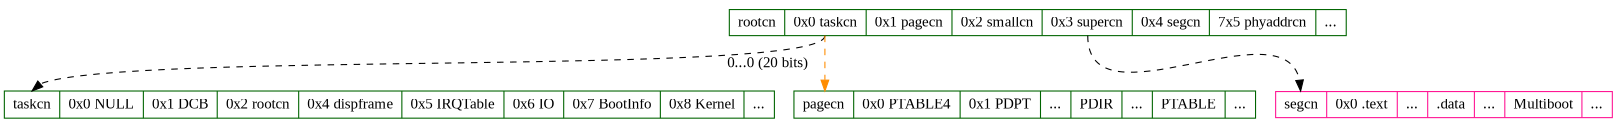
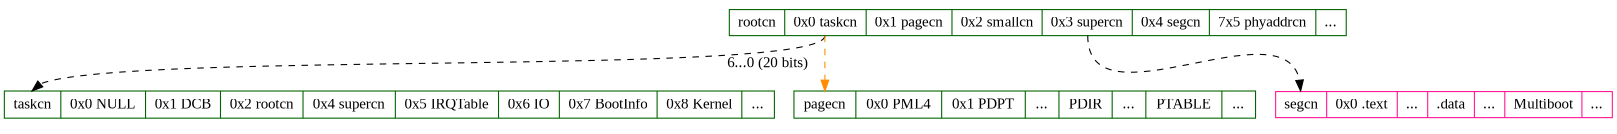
edge "rootcn" -> "taskcn": label "0...0 (20 bits)" -> "6...0 (20 bits)"
node "taskcn": text "0x4 dispframe" -> "0x4 supercn"
node "pagecn": text "0x0 PTABLE4" -> "0x0 PML4"
